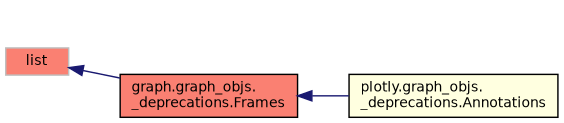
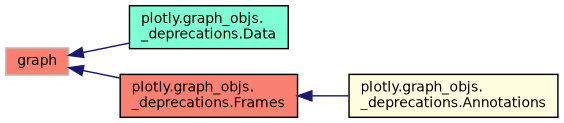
node "plotly.graph_objs. _deprecations.Data": added
node "list": label "list" -> "graph"
node "graph.graph_objs. _deprecations.Frames": label "graph.graph_objs. _deprecations.Frames" -> "plotly.graph_objs. _deprecations.Frames"
